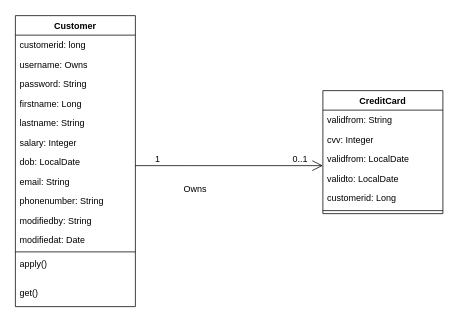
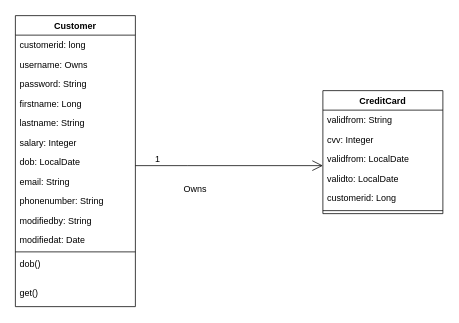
node "0..1": removed
node "apply()": label "apply()" -> "dob()"
